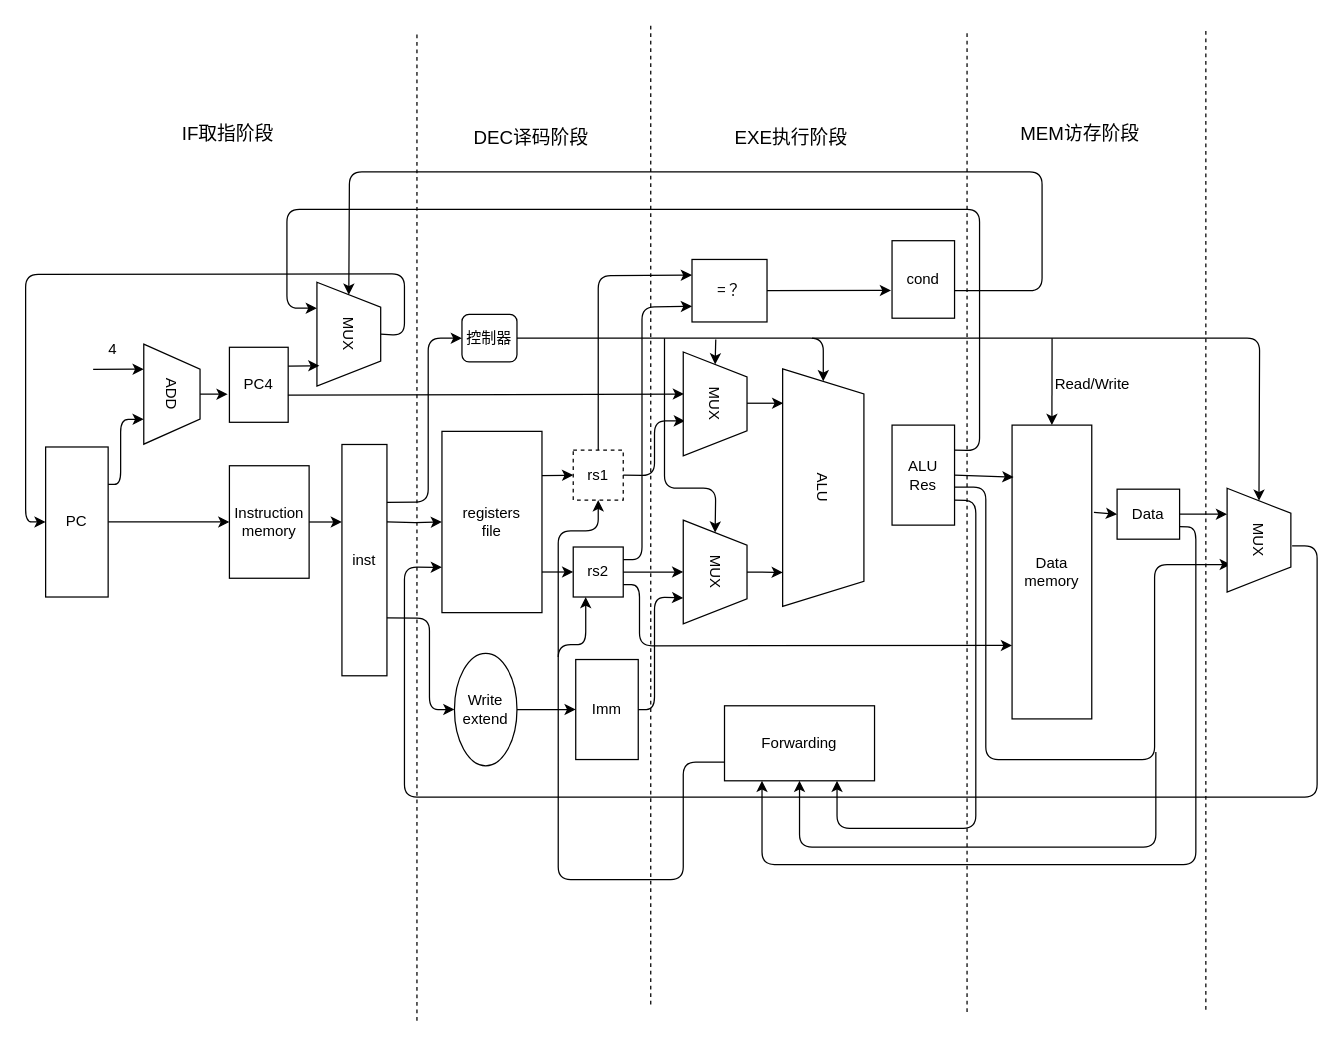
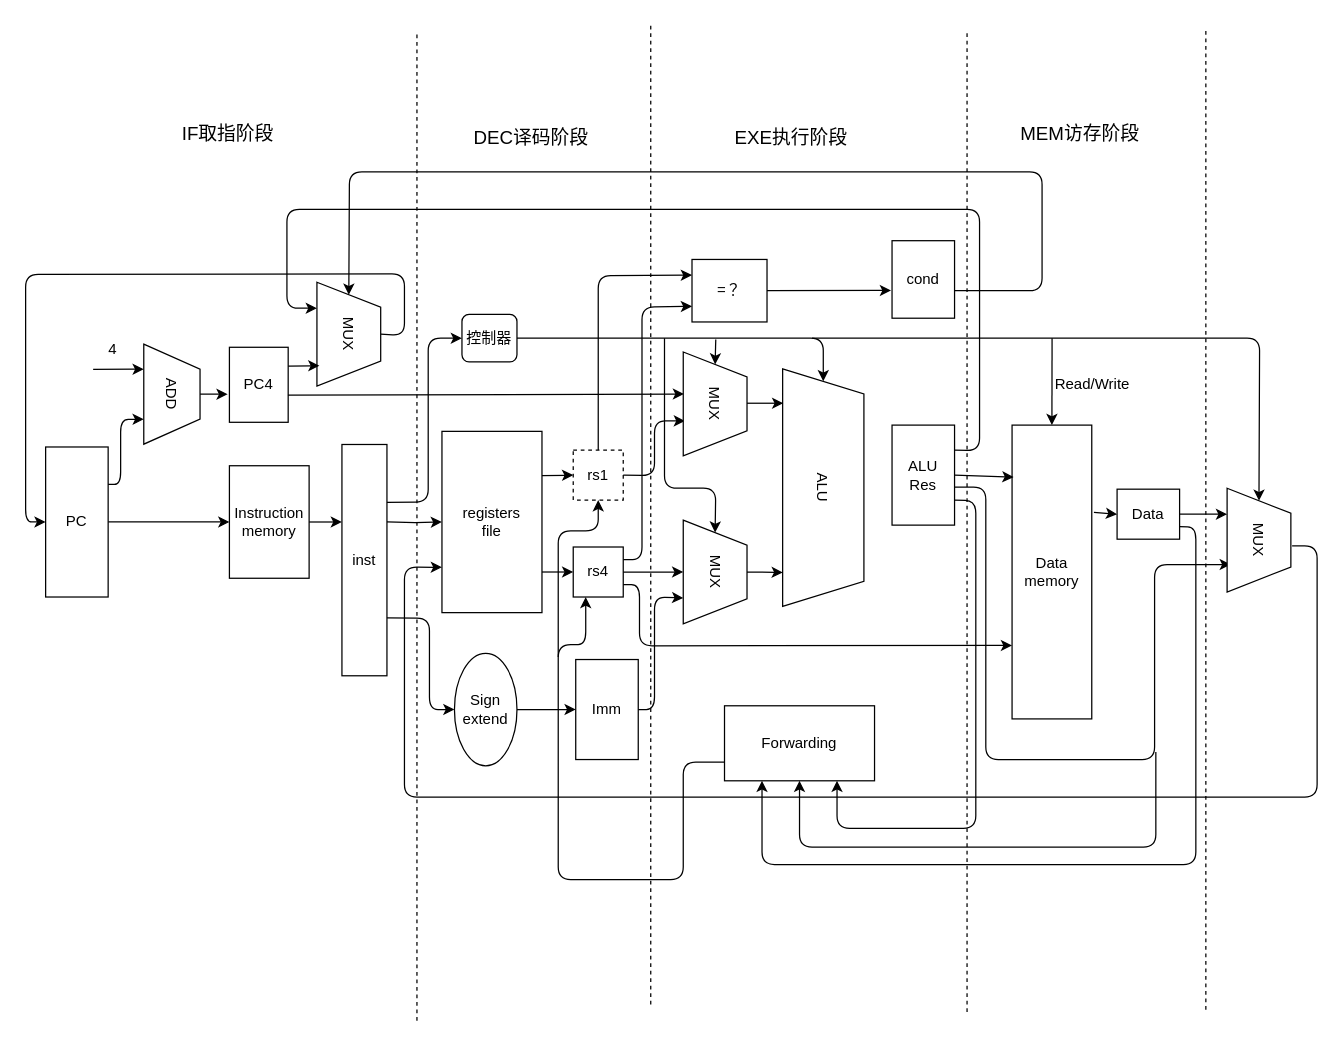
node "rs2": label "rs2" -> "rs4"
node "Write extend": label "Write extend" -> "Sign extend"
